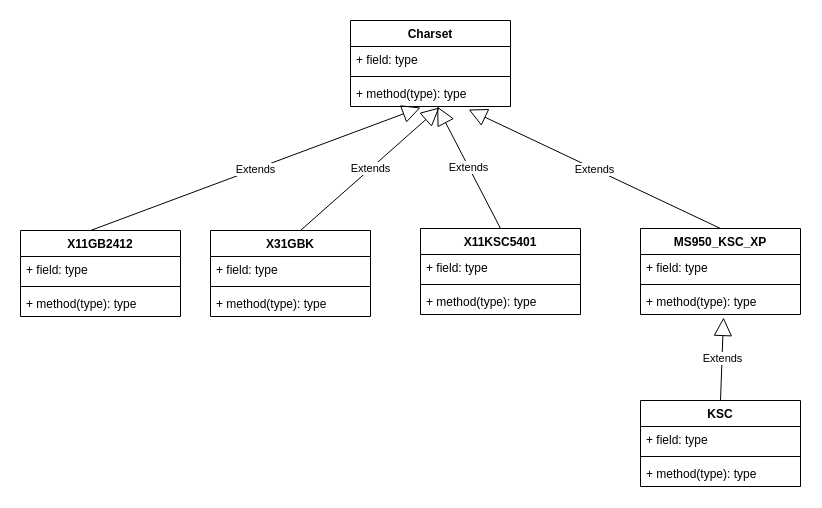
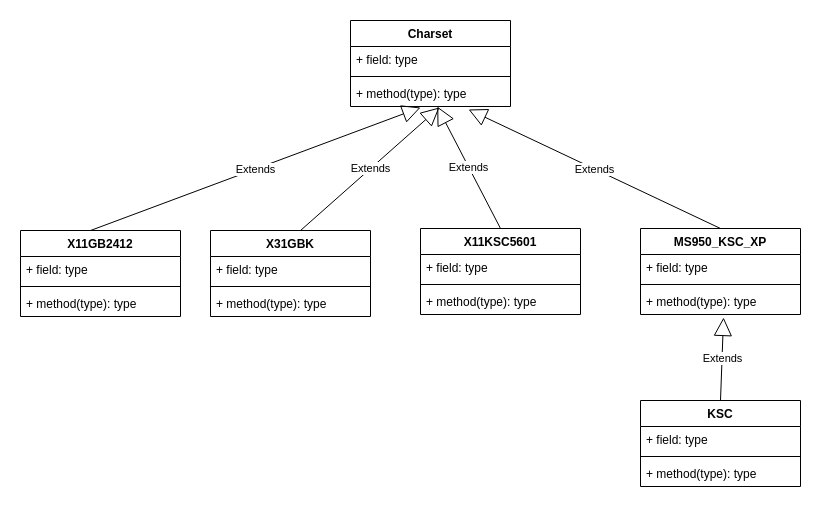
node "X11KSC5401": label "X11KSC5401" -> "X11KSC5601"
